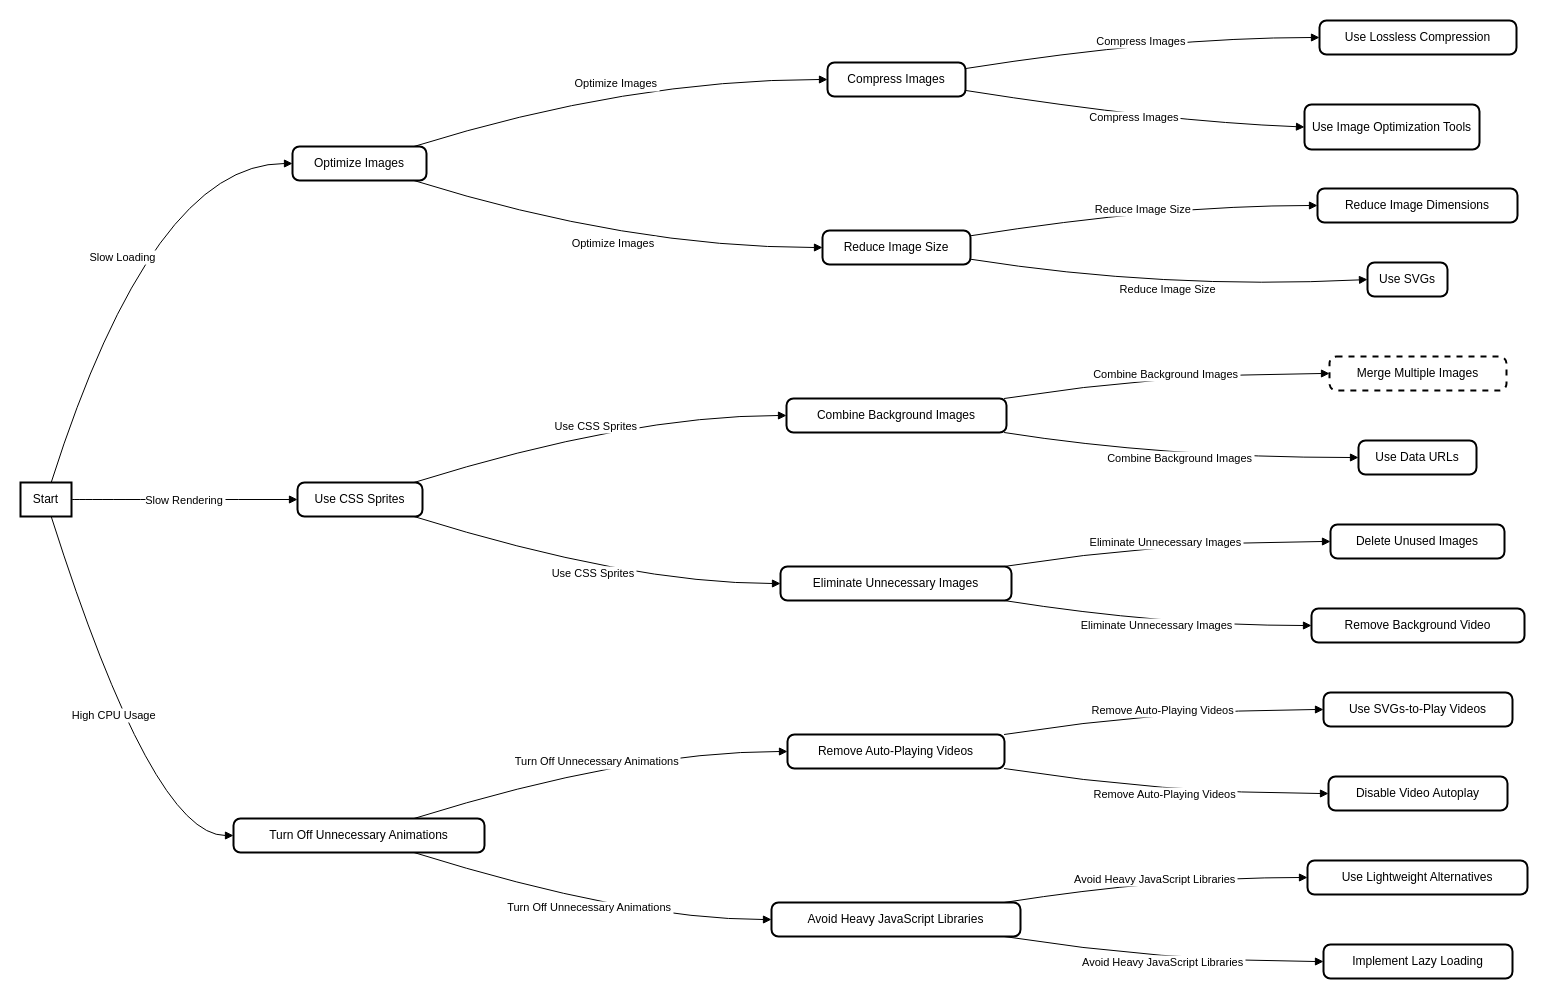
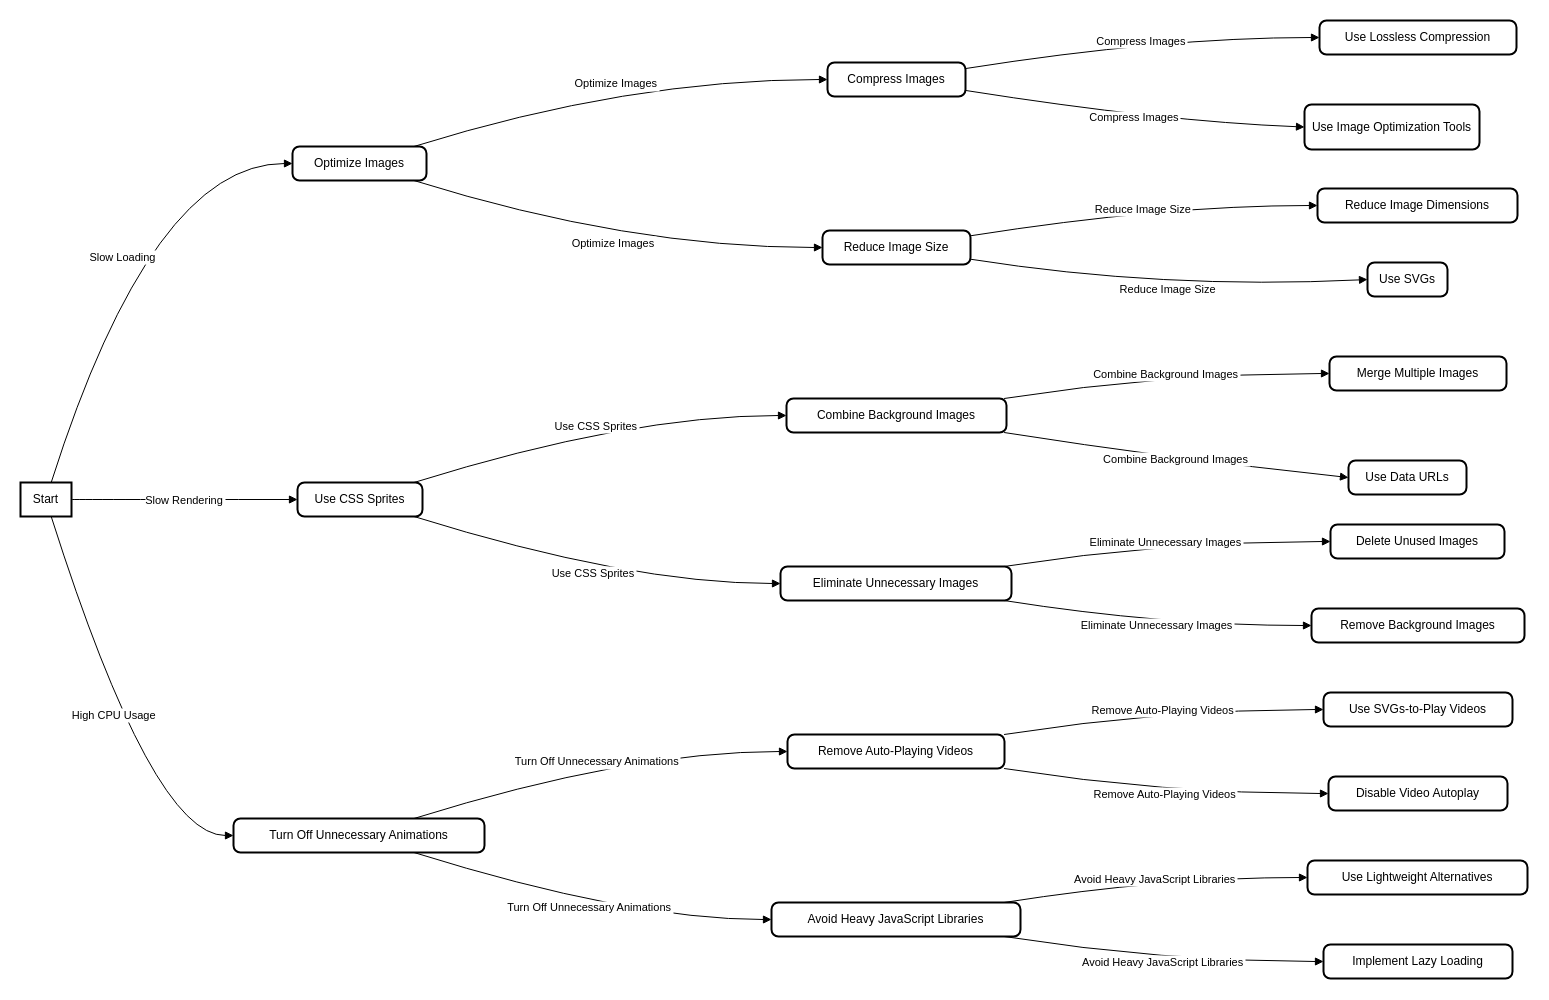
node "Merge Multiple Images": style dashed -> solid
node "Use Data URLs": moved (1418, 458) -> (1408, 478)
node "Remove Background Video": label "Remove Background Video" -> "Remove Background Images"
